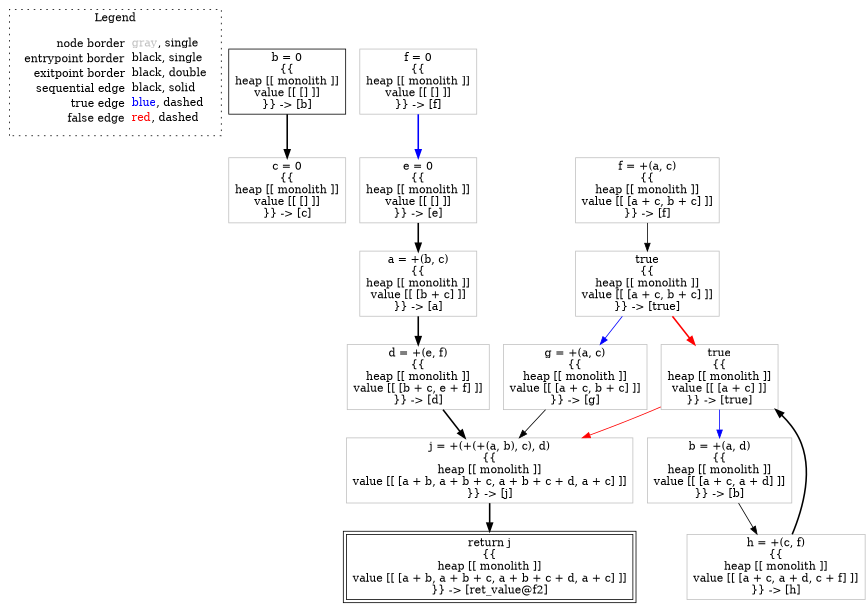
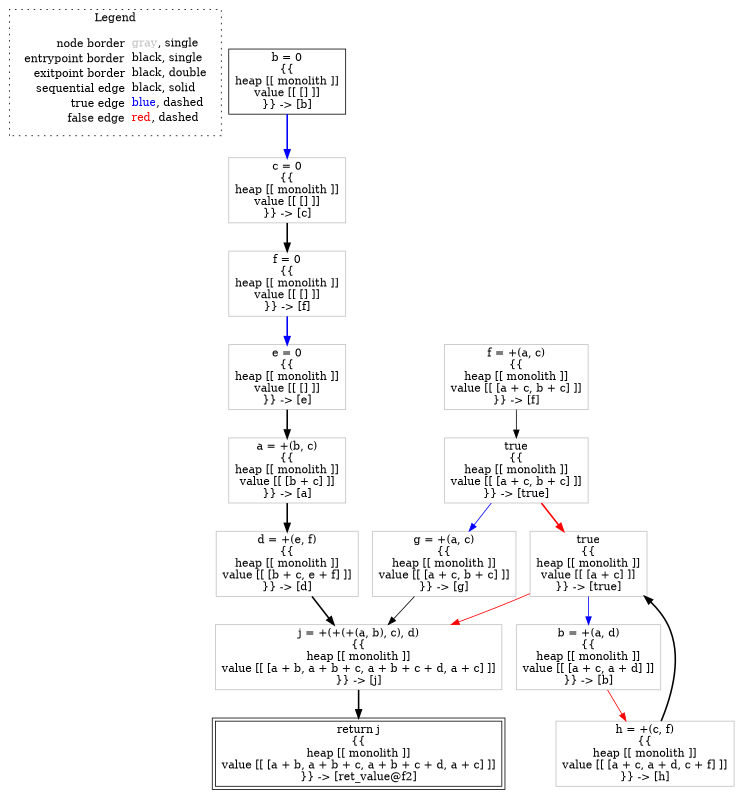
edge "b = 0" -> "c = 0": color black -> blue
edge "c = 0" -> "f = 0": added
edge "b = +(a, d)" -> "h = +(c, f)": color black -> red
